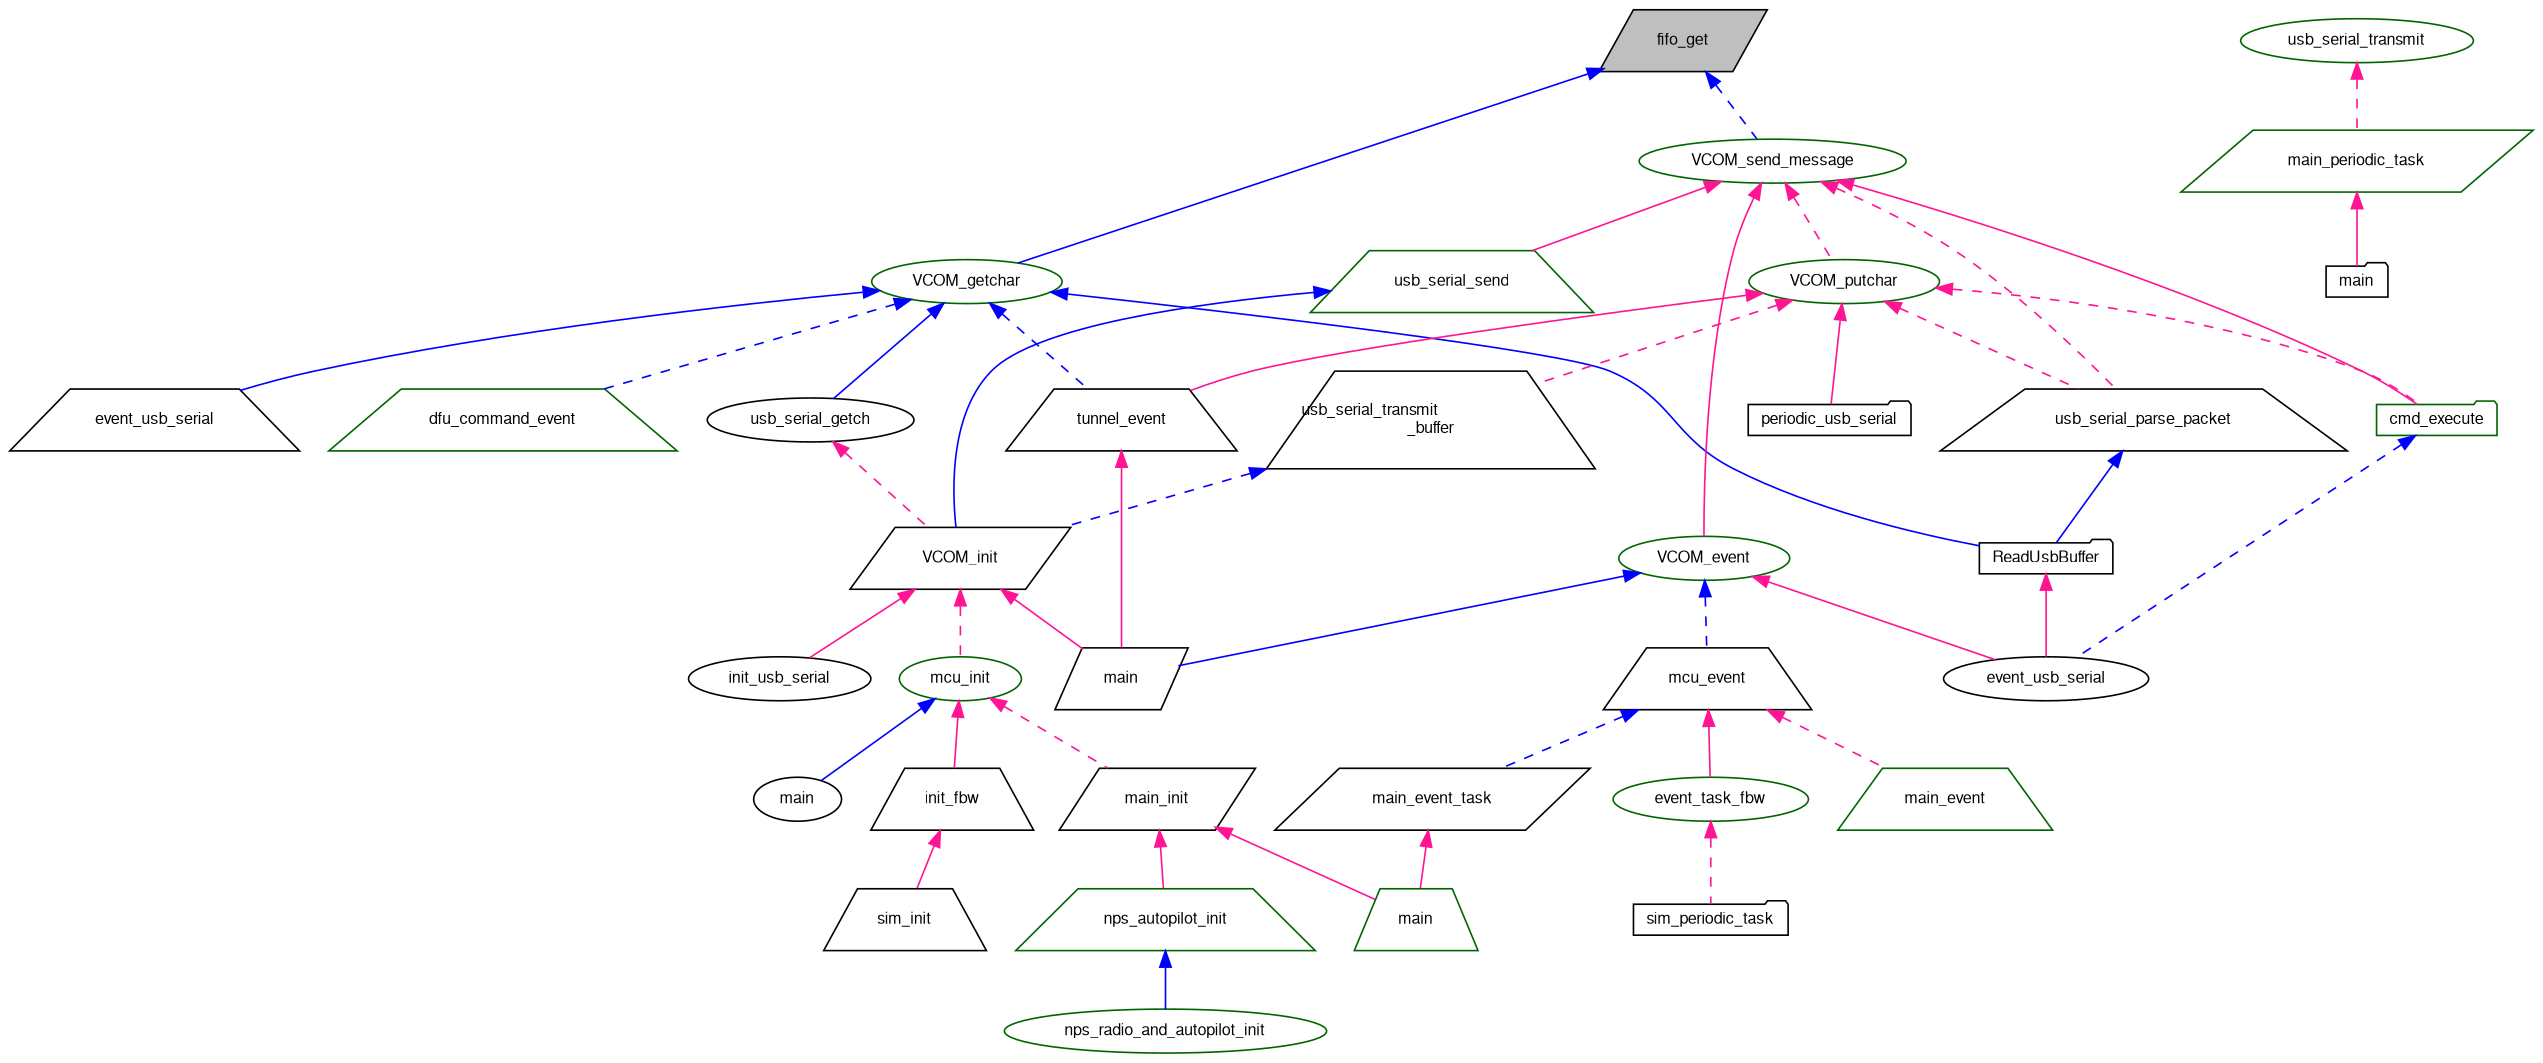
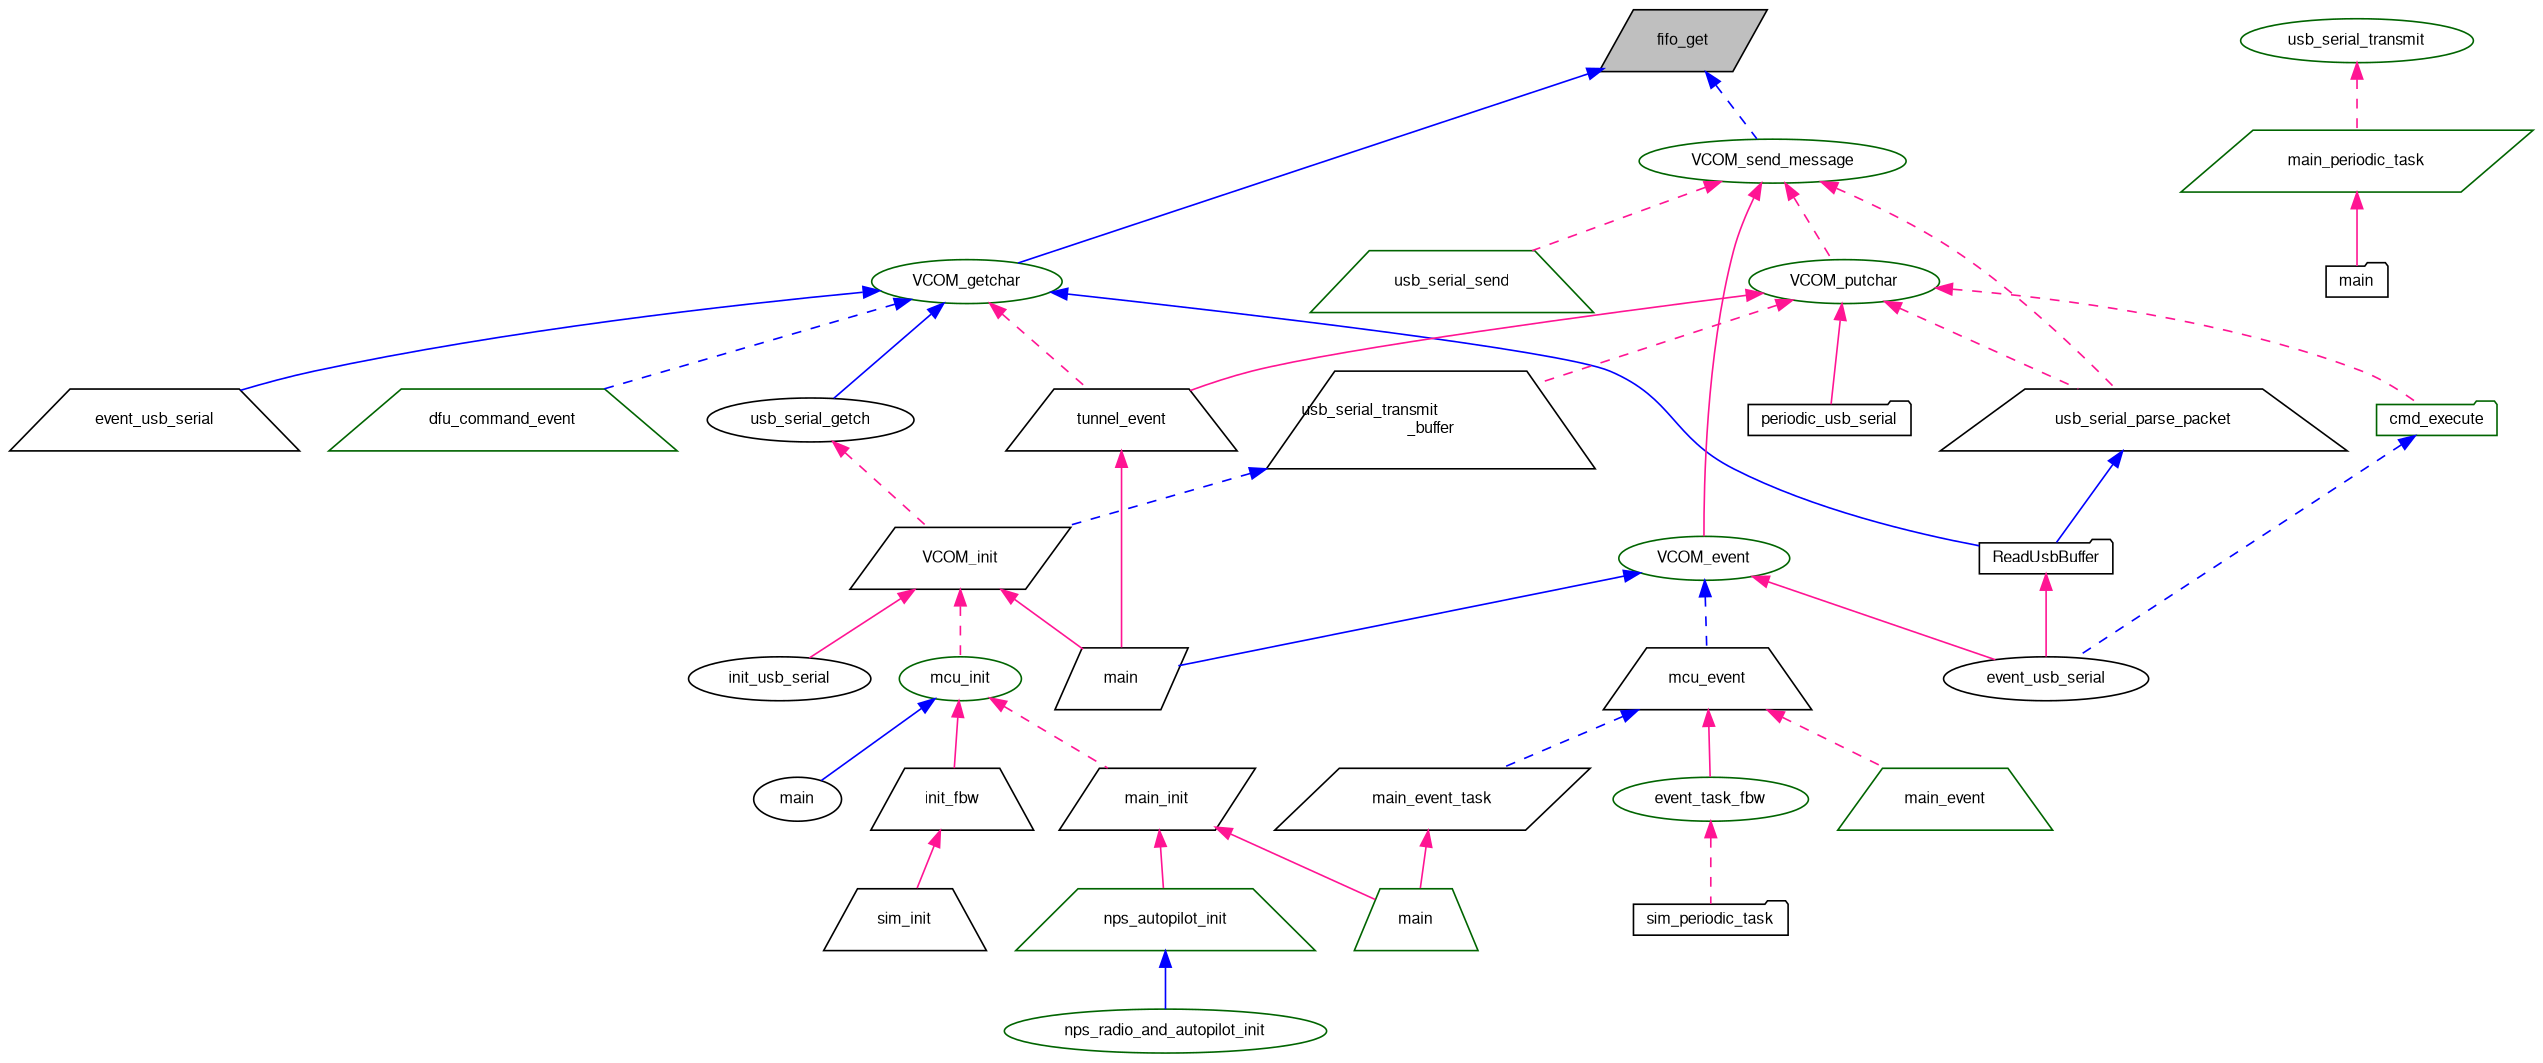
edge "usb_serial_send" -> "VCOM_send_message": style solid -> dashed
edge "cmd_execute" -> "VCOM_send_message": removed
edge "VCOM_init" -> "usb_serial_send": removed
edge "tunnel_event" -> "VCOM_getchar": color blue -> deeppink
